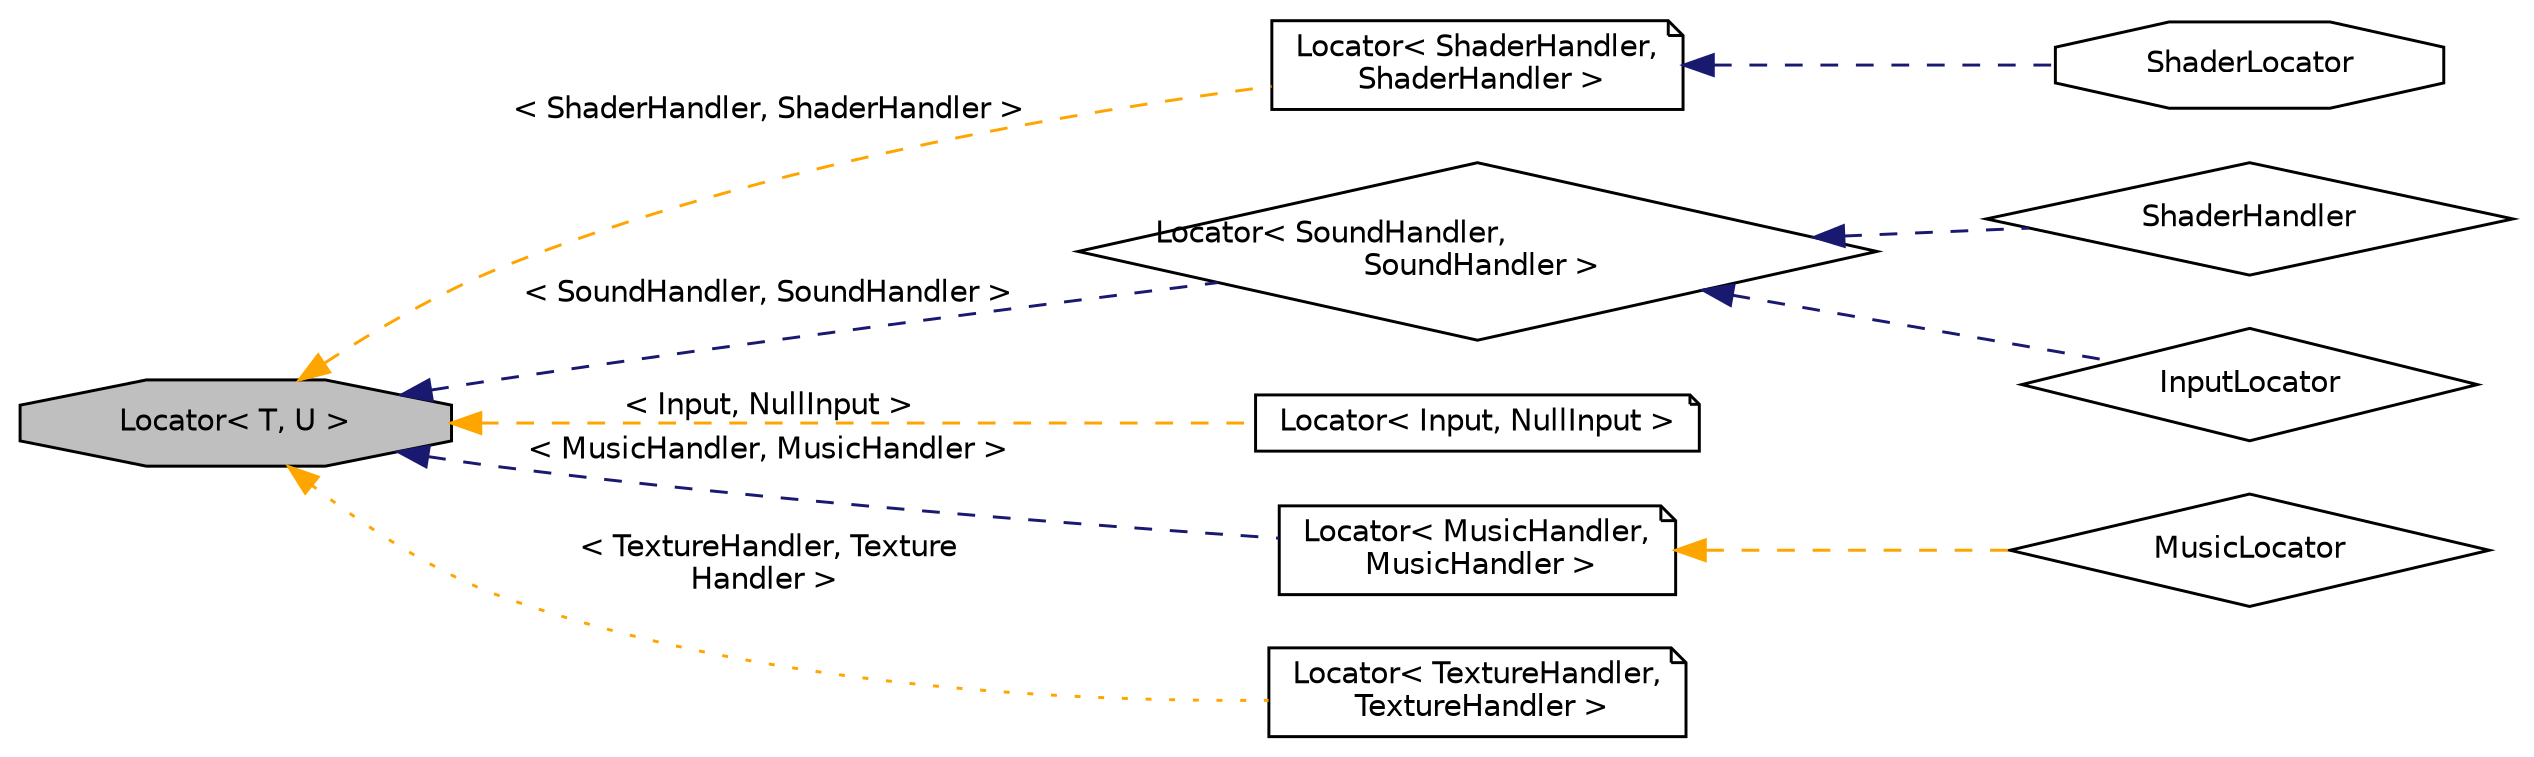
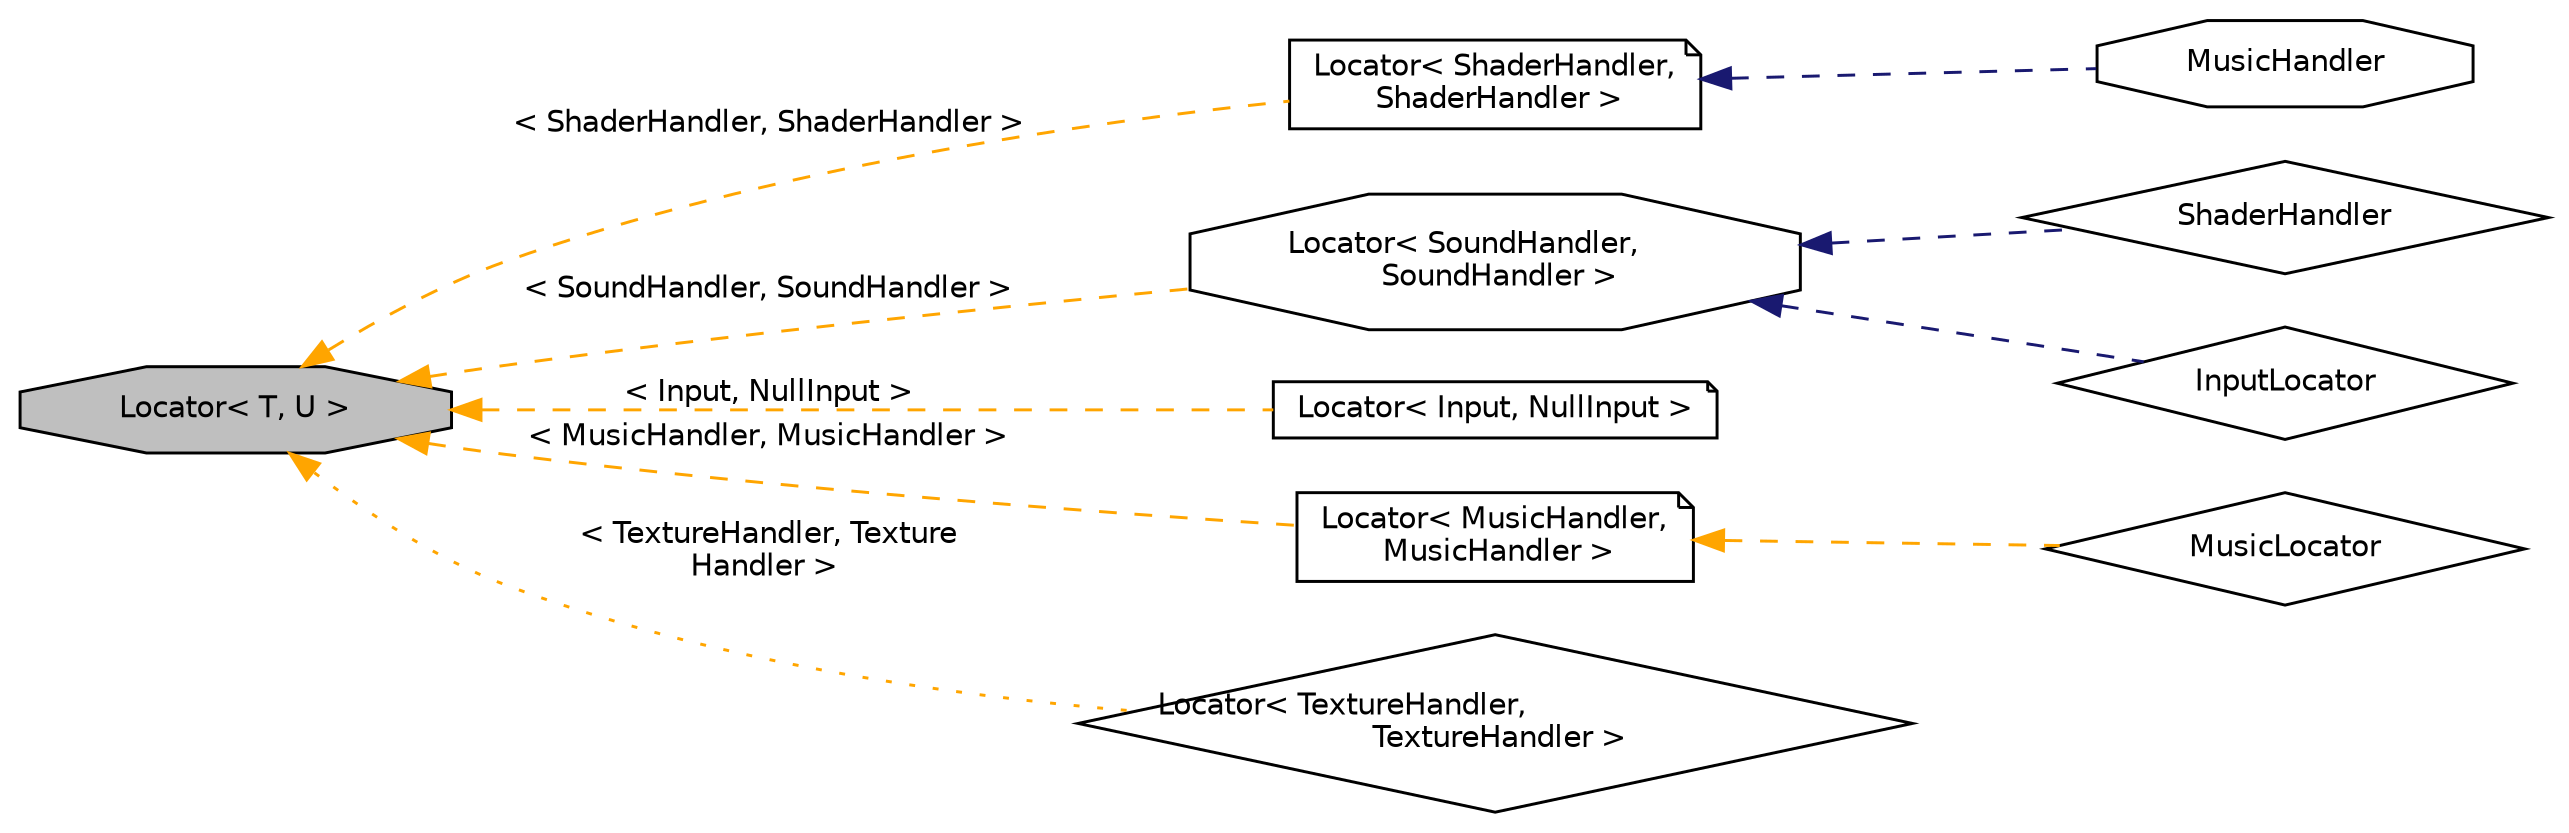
node "ShaderLocator": label "ShaderLocator" -> "MusicHandler"
node "Locator< SoundHandler, SoundHandler >": shape diamond -> octagon
edge "Locator< SoundHandler, SoundHandler >" -> "Locator< T, U >": color midnightblue -> orange
edge "Locator< MusicHandler, MusicHandler >" -> "Locator< T, U >": color midnightblue -> orange
node "Locator< TextureHandler, TextureHandler >": shape note -> diamond
